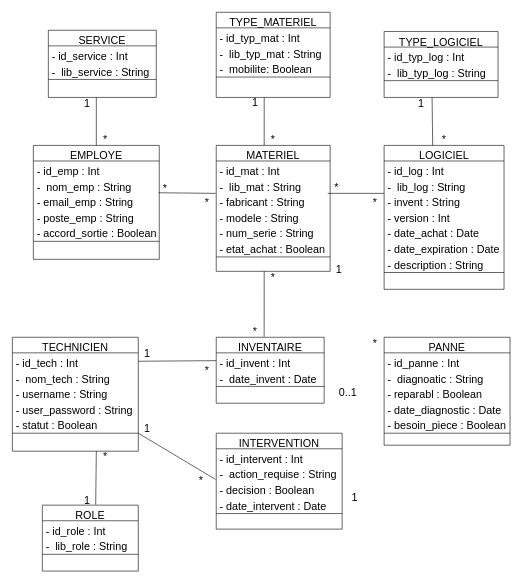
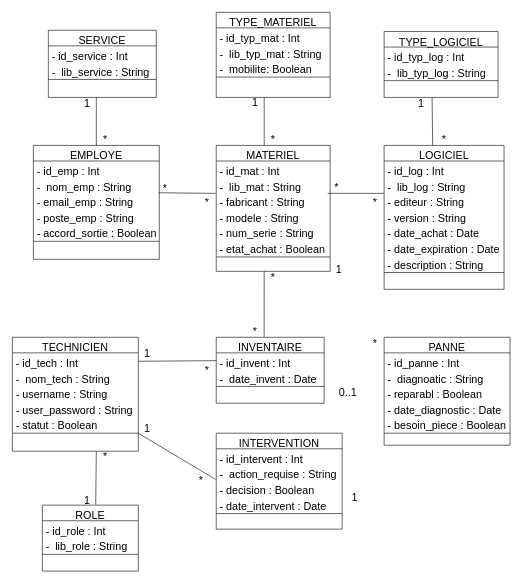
node "- invent : String": label "- invent : String" -> "- editeur : String"
node "- version : Int": label "- version : Int" -> "- version : String"
